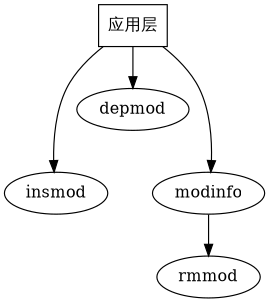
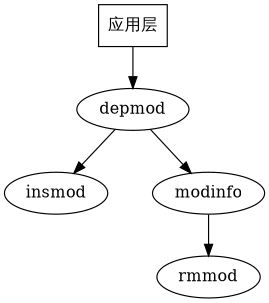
edge "应用层" -> "insmod": now "depmod" -> "insmod"
edge "应用层" -> "modinfo": now "depmod" -> "modinfo"
